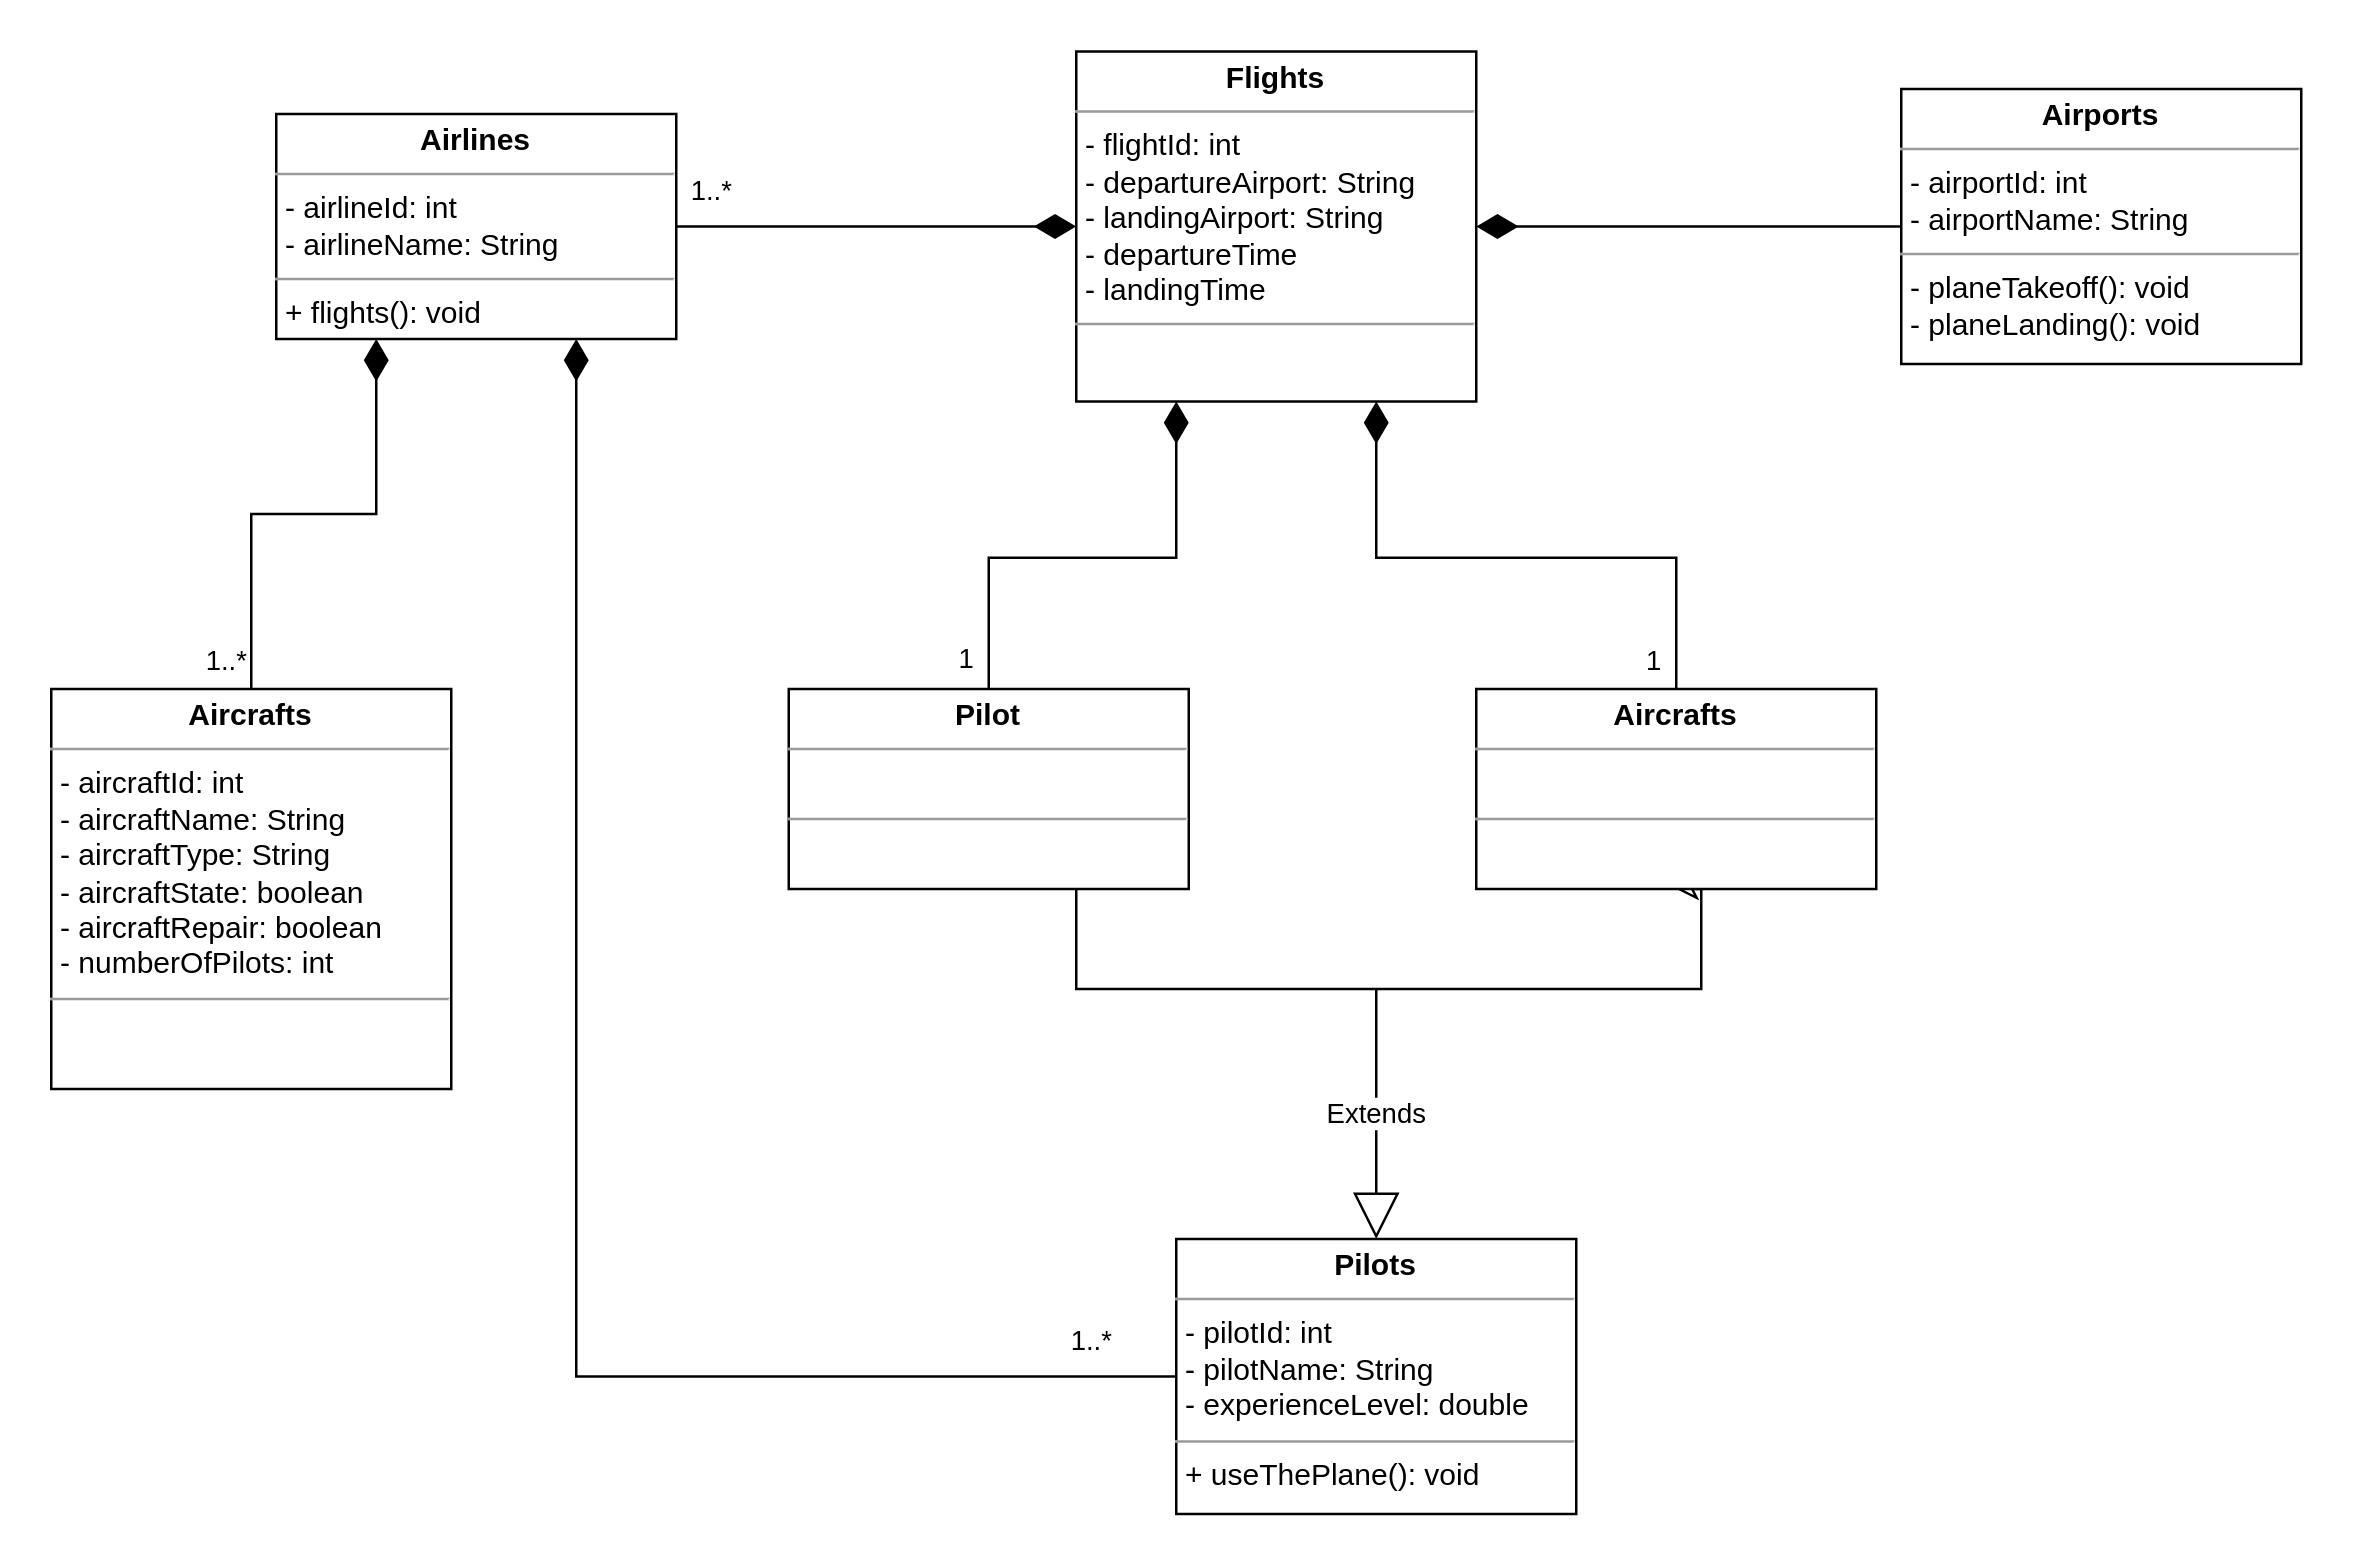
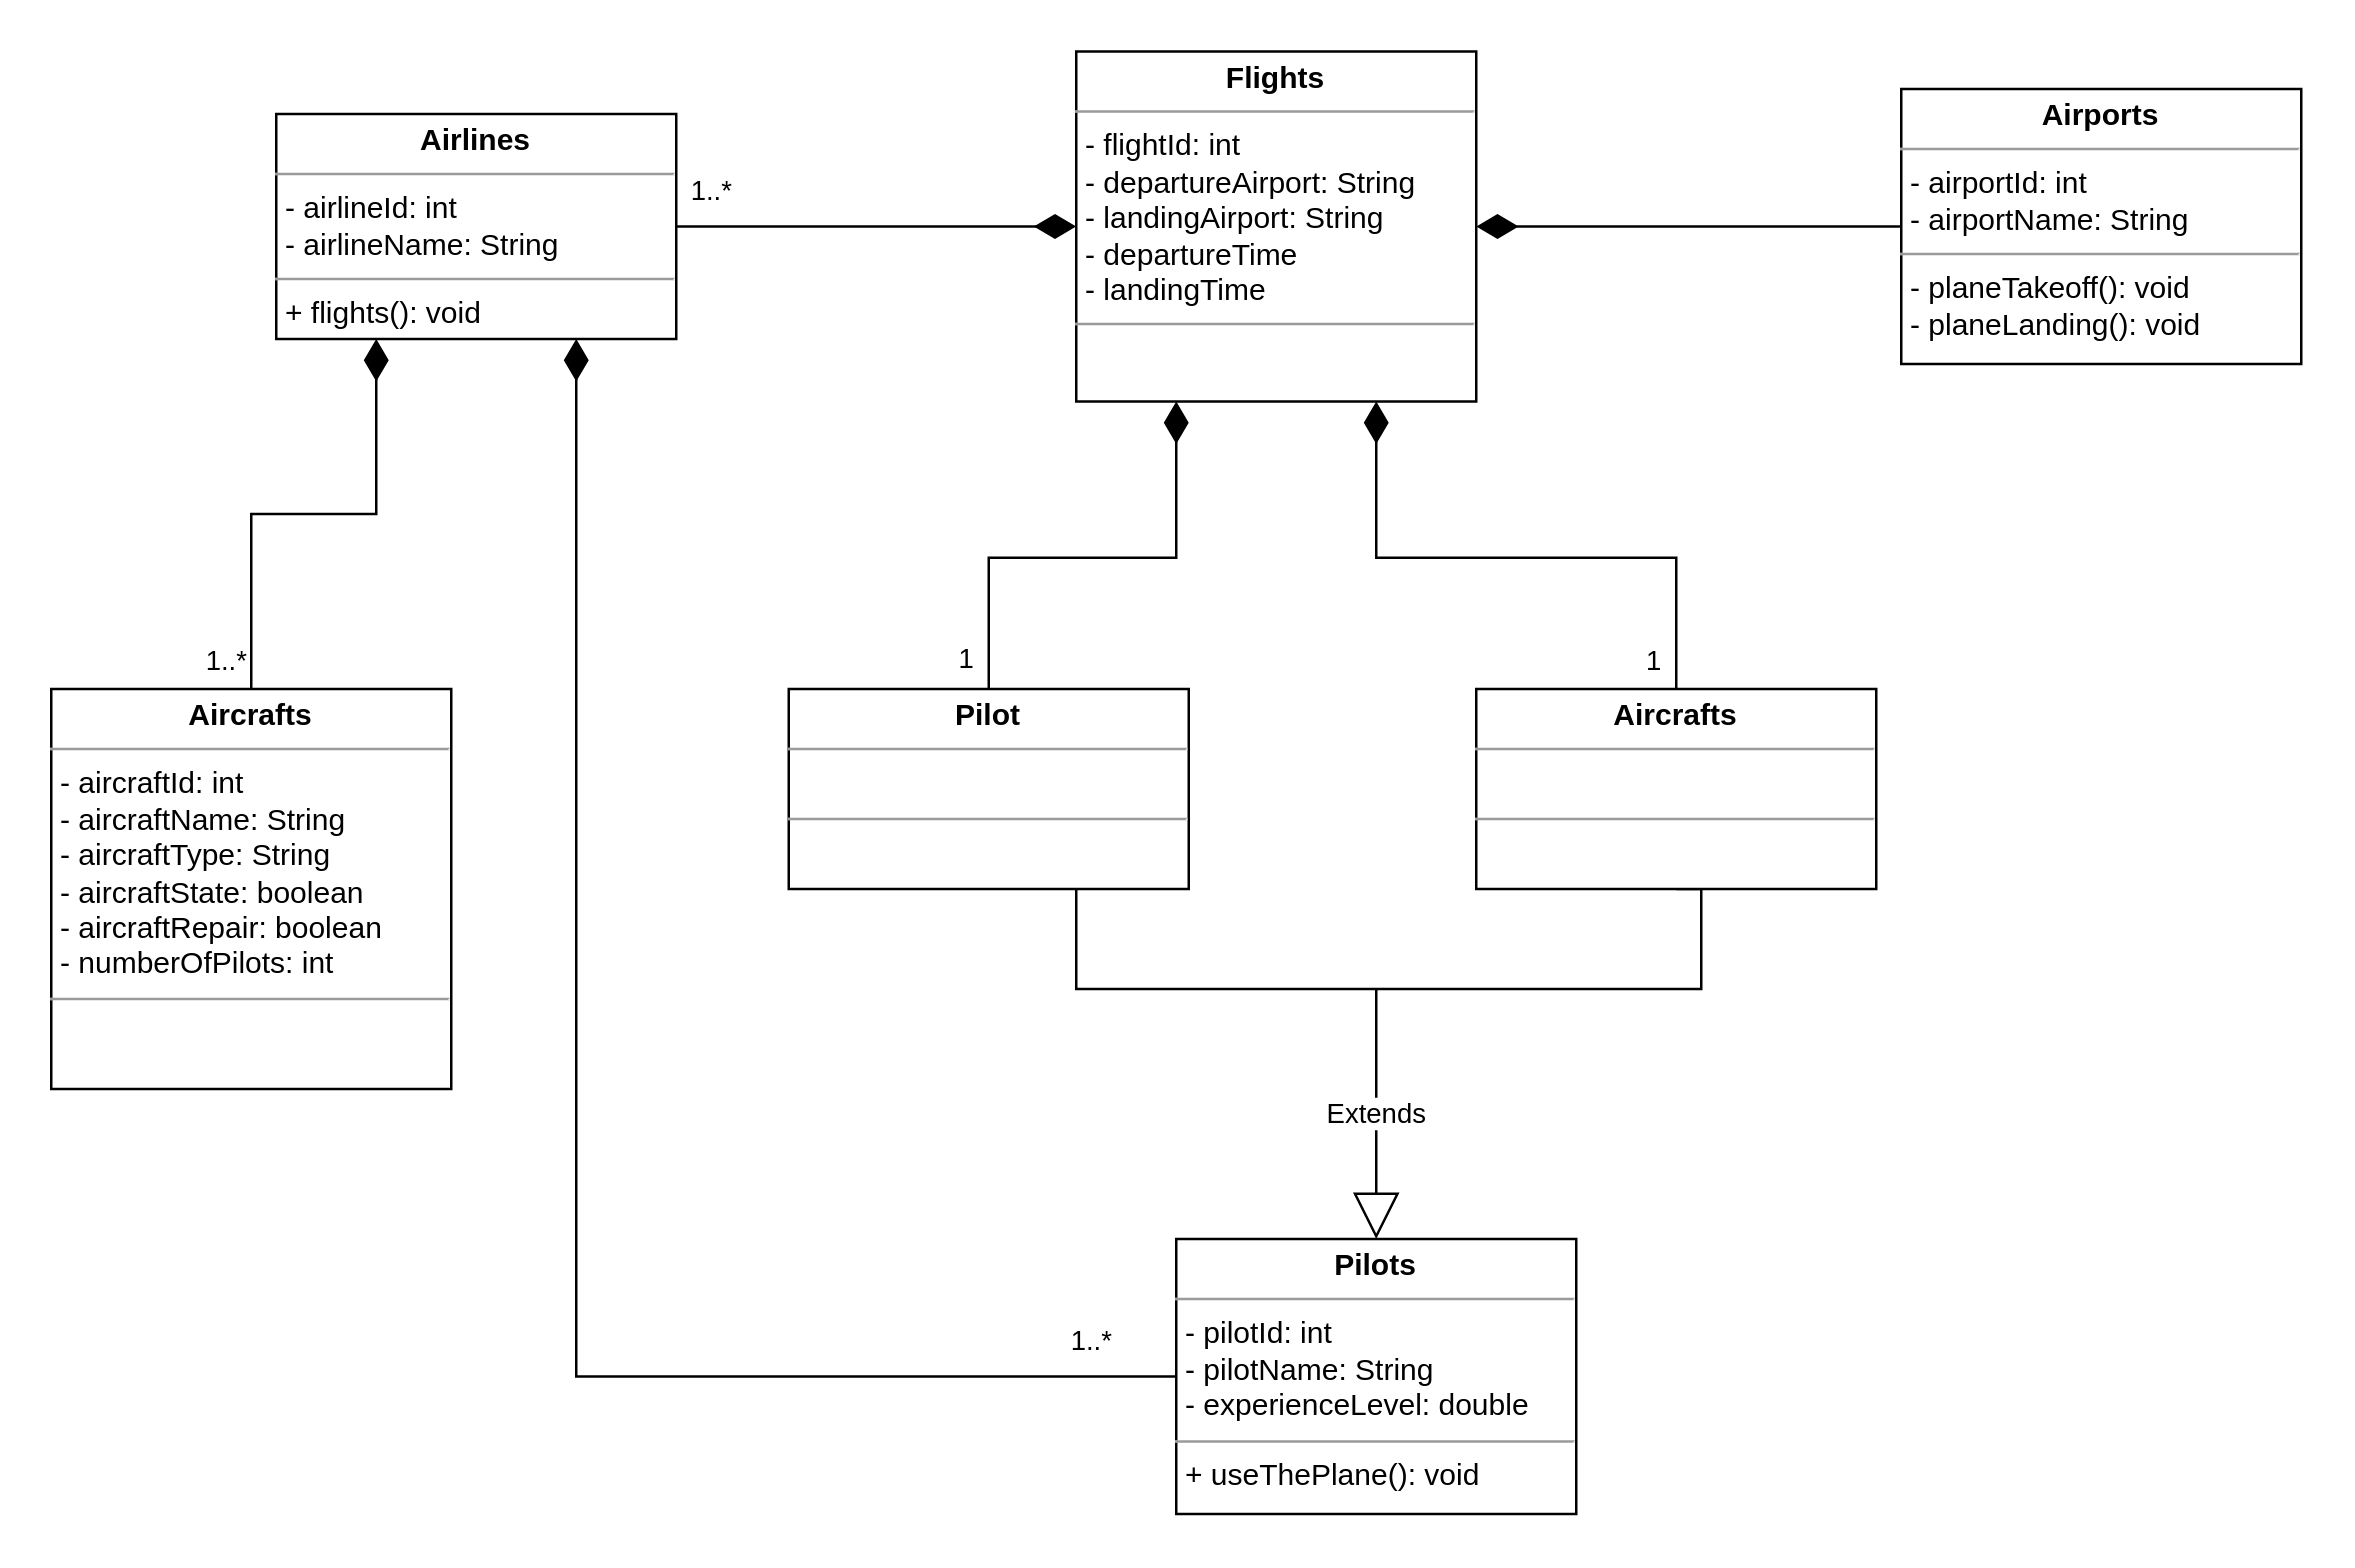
edge "Pilot" -> "Aircrafts": arrowhead classic -> none
